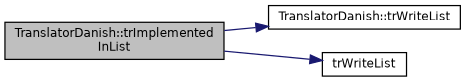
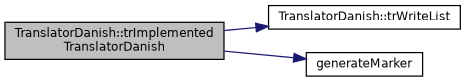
node "TranslatorDanish::trImplemented InList": label "TranslatorDanish::trImplemented InList" -> "TranslatorDanish::trImplemented TranslatorDanish"
node "trWriteList": label "trWriteList" -> "generateMarker"
